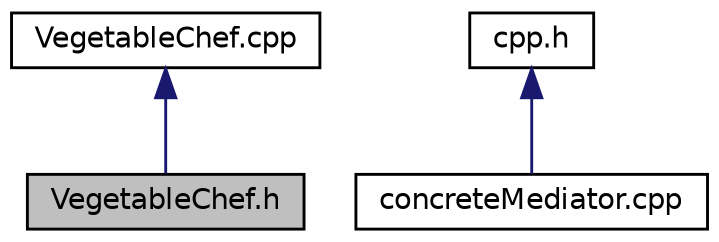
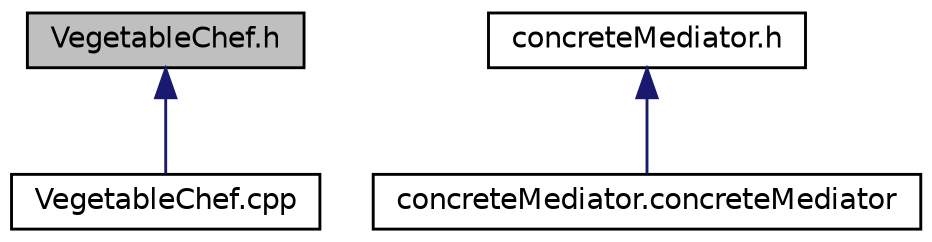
node "cpp.h": label "cpp.h" -> "concreteMediator.h"
edge "VegetableChef.h" -> "VegetableChef.cpp": reversed
node "concreteMediator.cpp": label "concreteMediator.cpp" -> "concreteMediator.concreteMediator"
